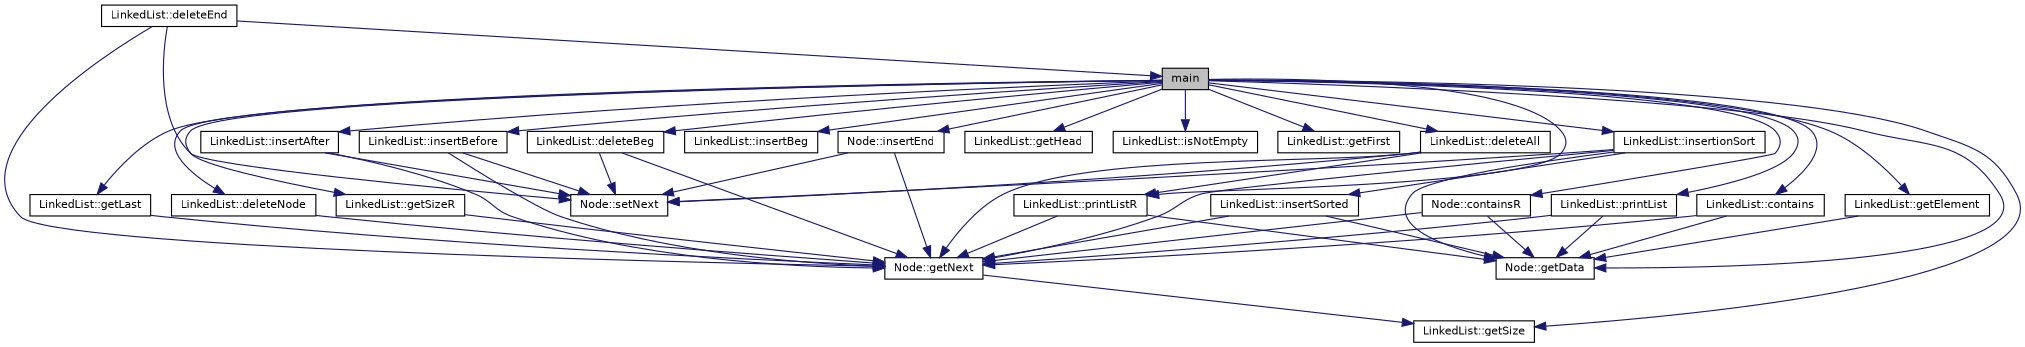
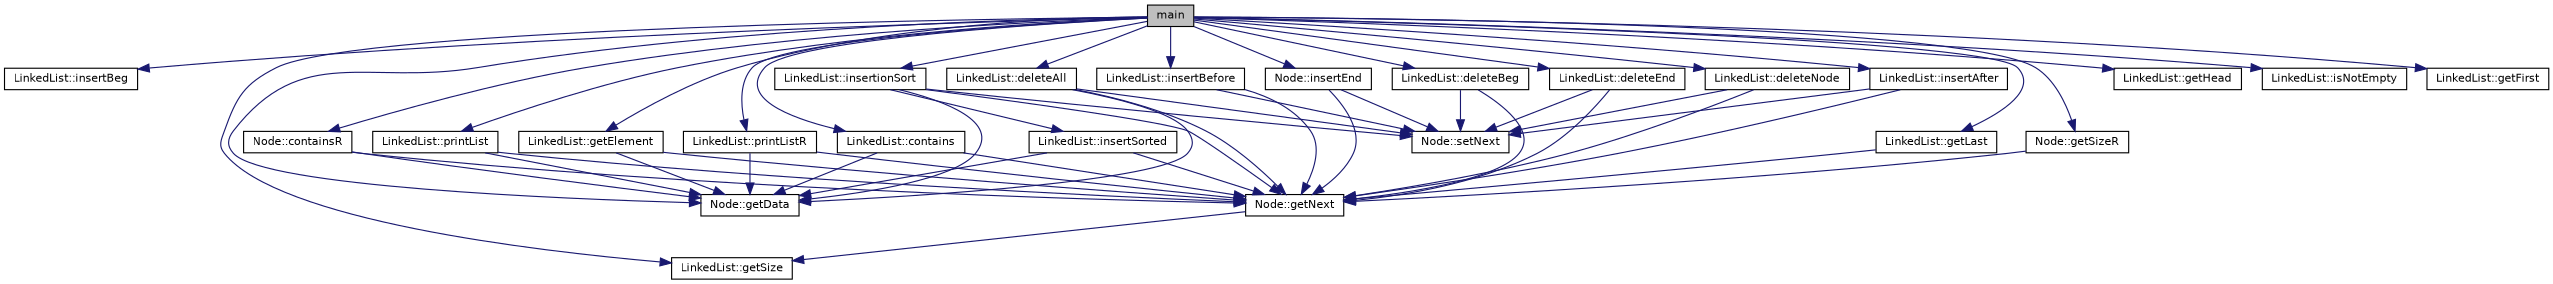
edge "LinkedList::deleteEnd" -> "main": reversed
edge "LinkedList::deleteNode" -> "Node::setNext": added
edge "LinkedList::getElement" -> "Node::getNext": added
edge "LinkedList::deleteAll" -> "LinkedList::printListR": now "LinkedList::deleteAll" -> "Node::getData"
node "LinkedList::getSizeR": label "LinkedList::getSizeR" -> "Node::getSizeR"
